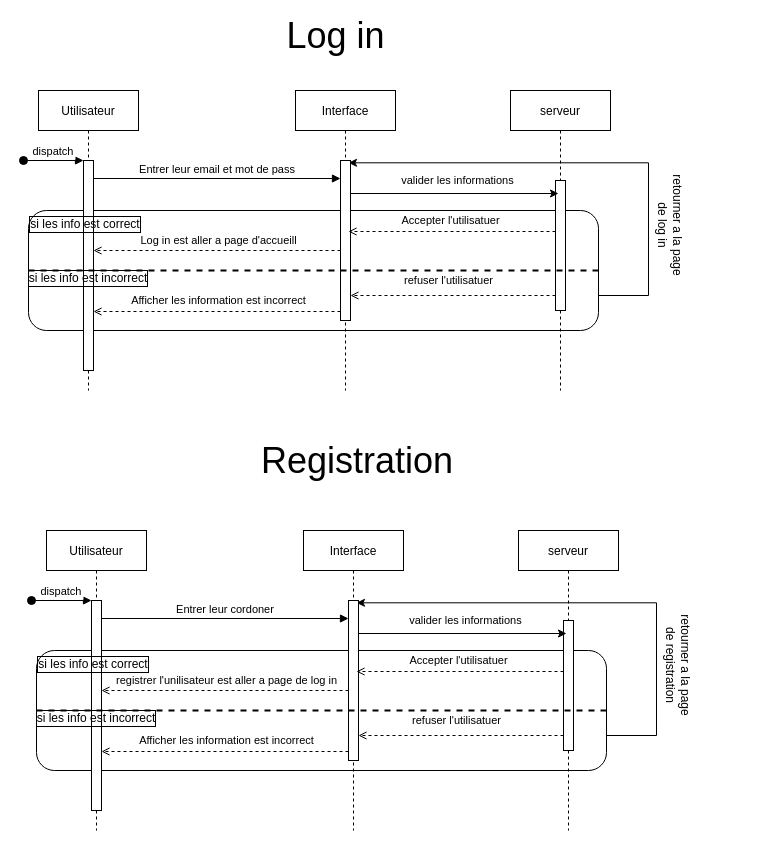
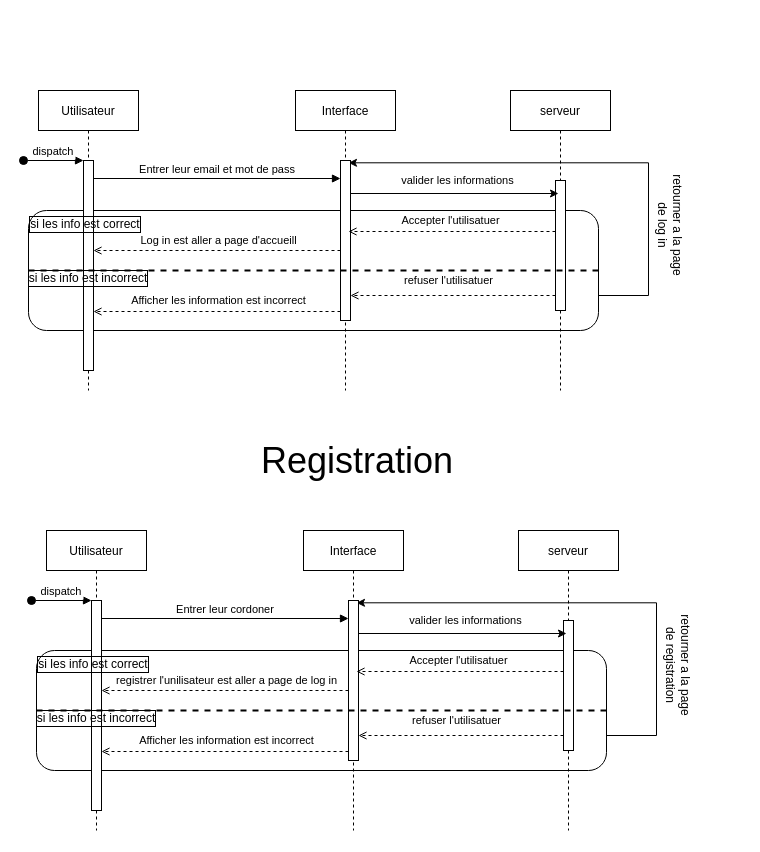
node "Log in": removed
